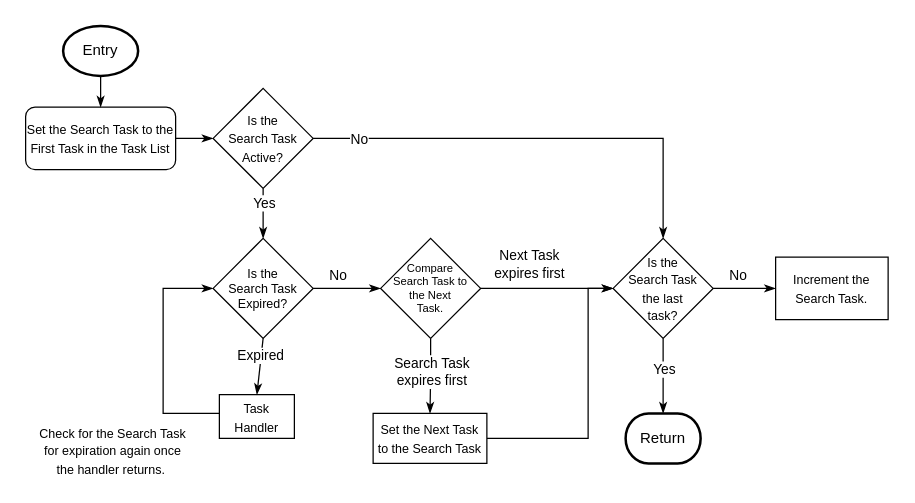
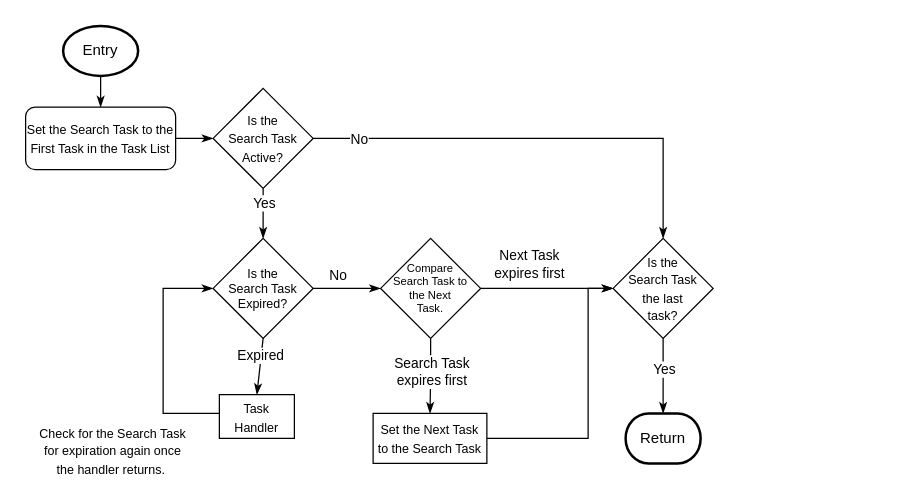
edge "Is the Search Task the last task?" -> "Increment the Search Task.": removed, label "No"
node "Increment the Search Task.": removed
